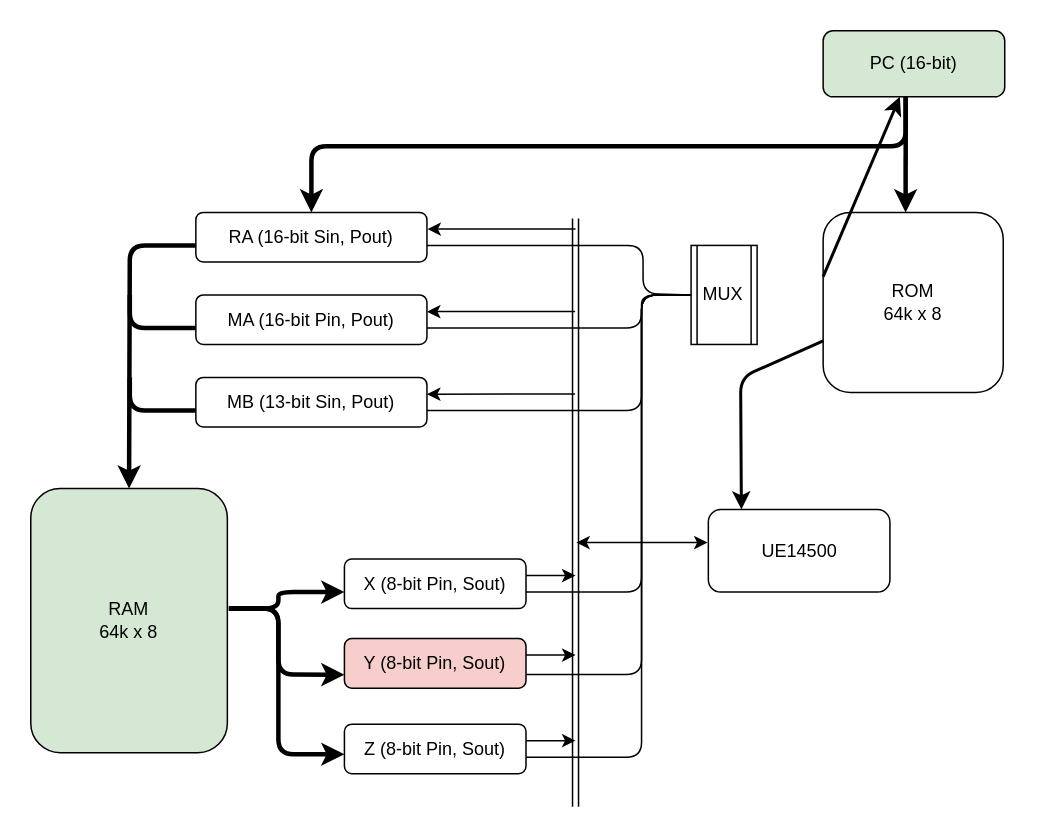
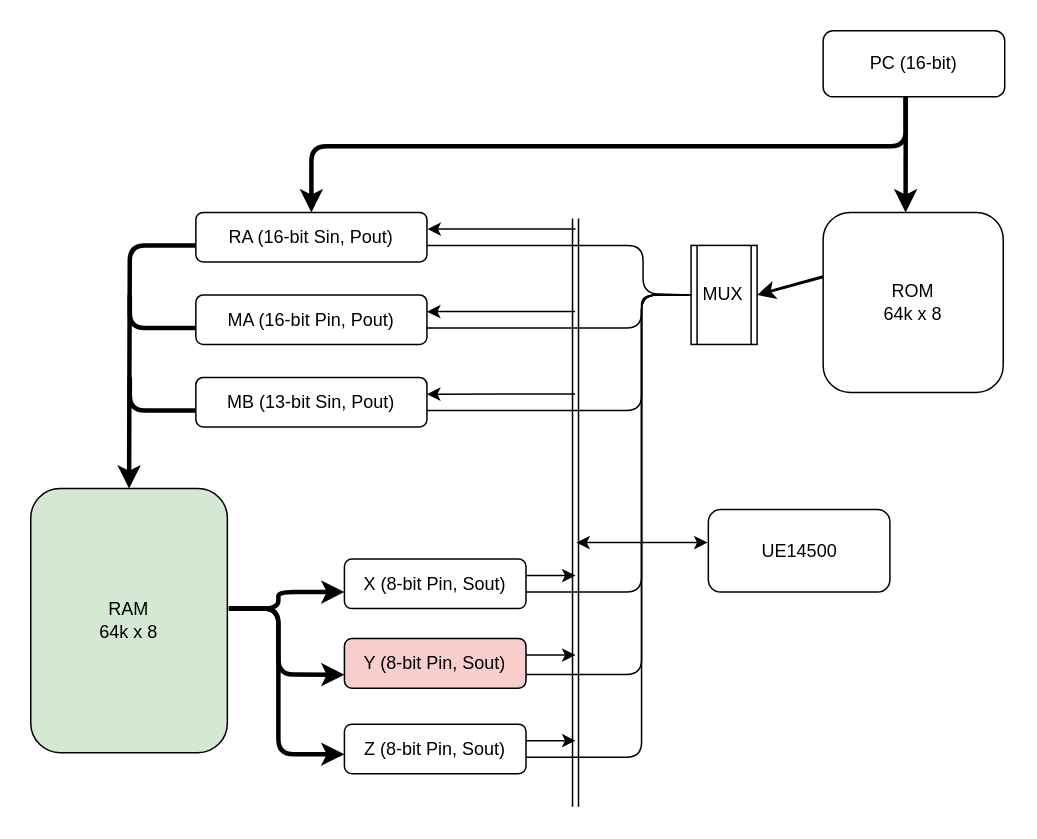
node "PC (16-bit)": fillcolor #d5e8d4 -> #ffffff
edge "ROM 64k x 8" -> "PC (16-bit)": now "ROM 64k x 8" -> "MUX"
edge "ROM 64k x 8" -> "UE14500": removed
